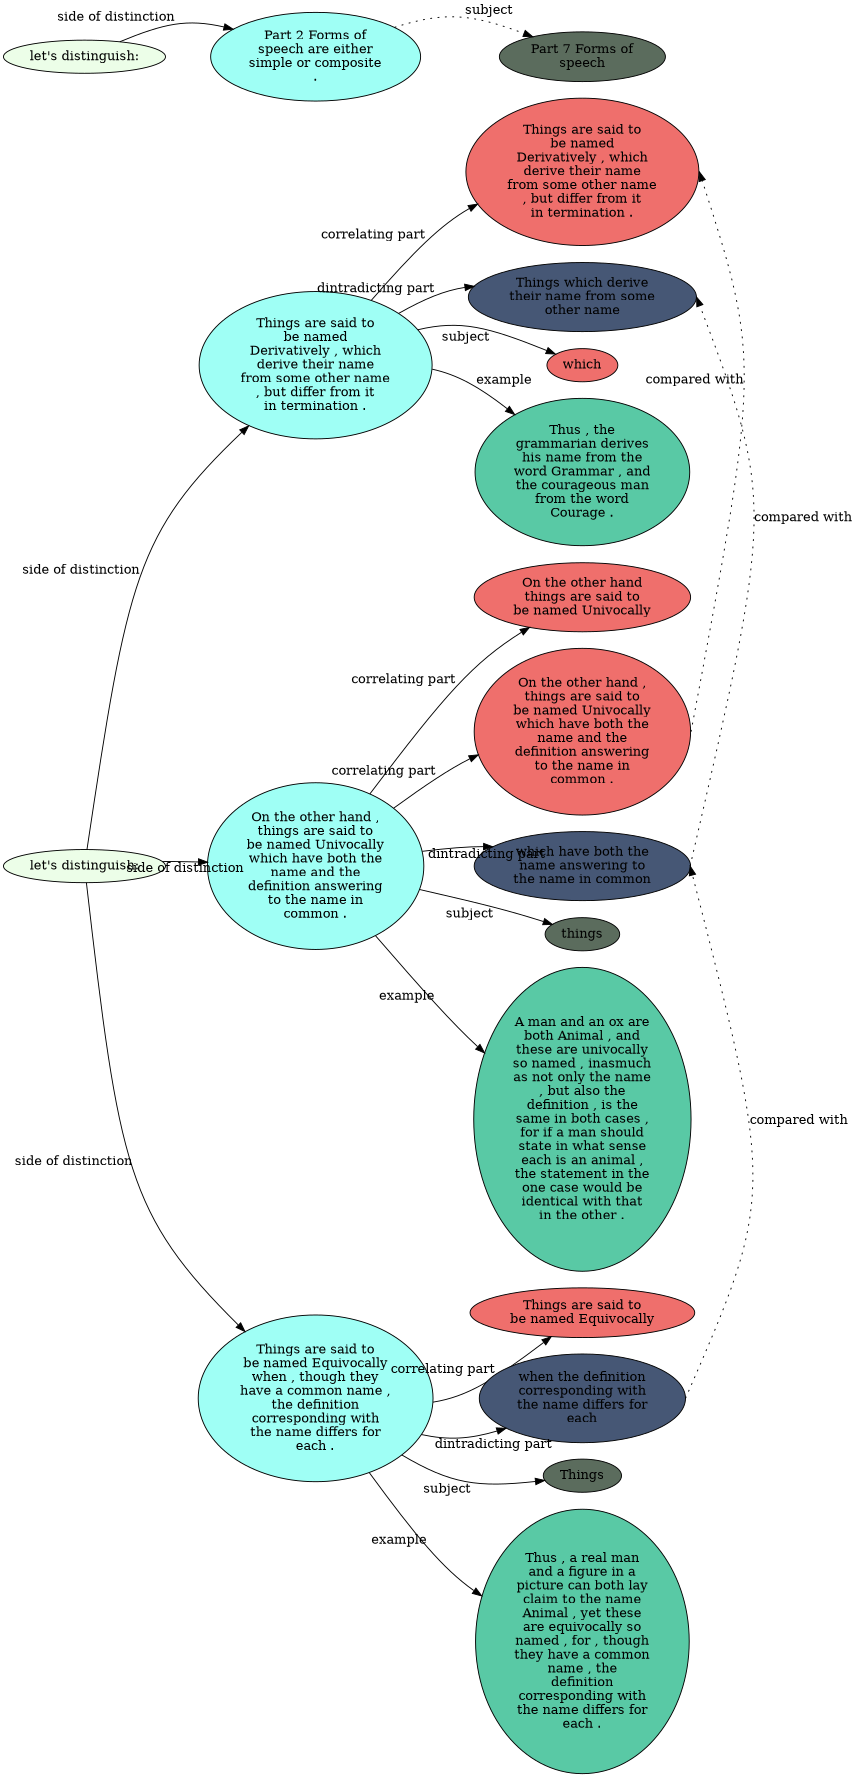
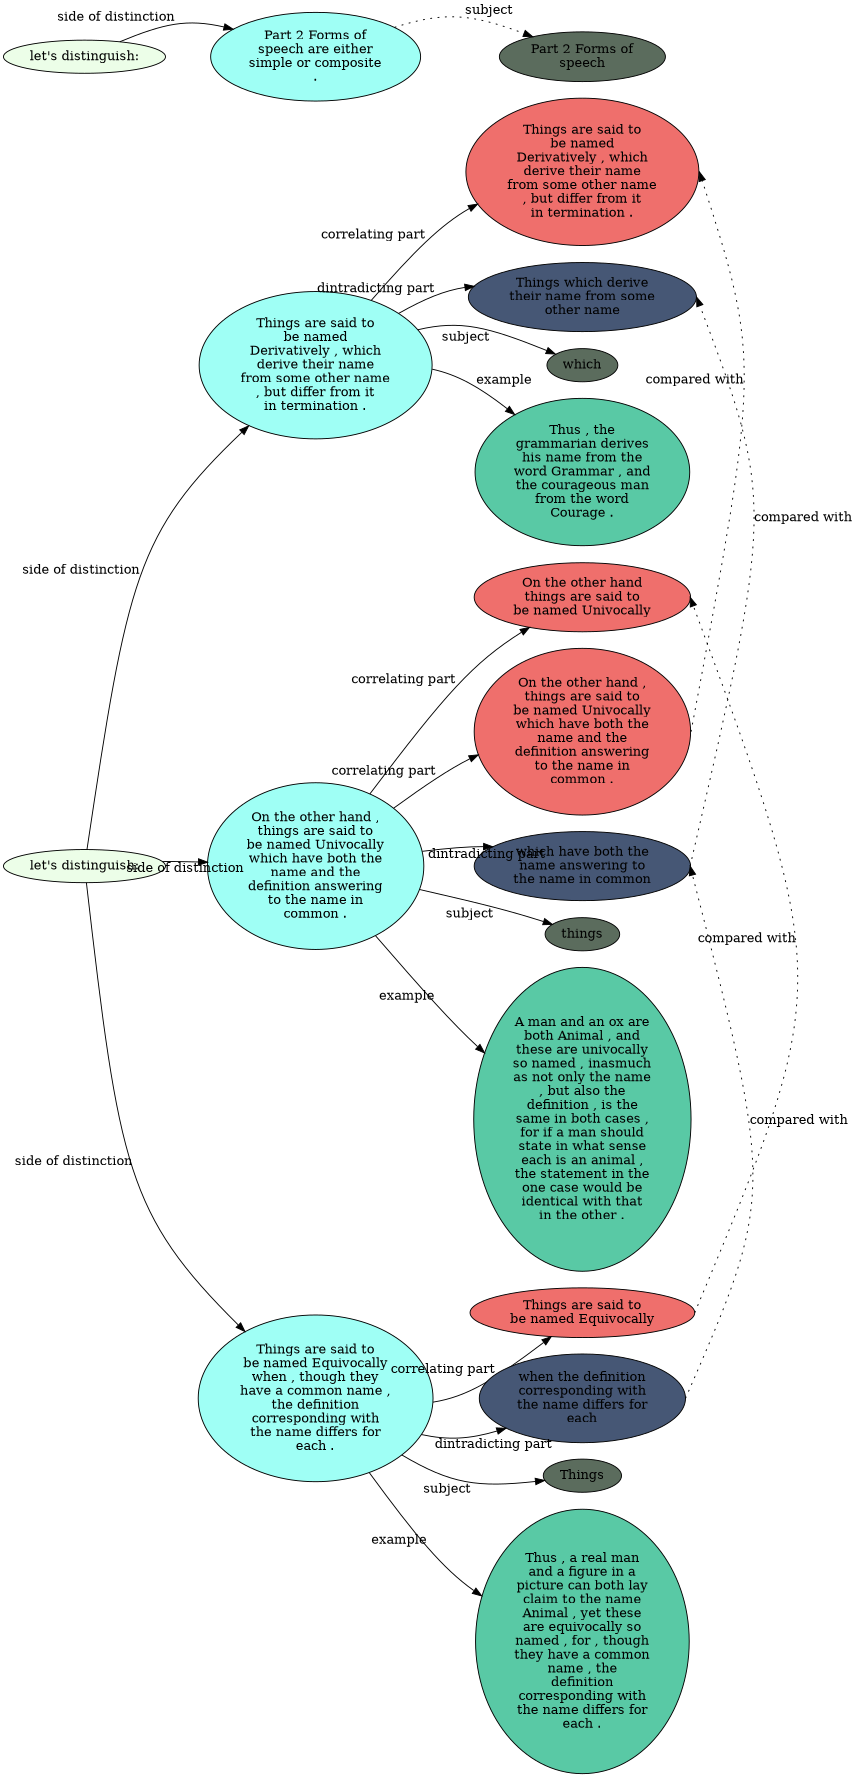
node "Part 7 Forms of speech": label "Part 7 Forms of speech" -> "Part 2 Forms of speech"
node "which": fillcolor #ef6f6c -> #5b6c5d
edge "Things are said to be named Equivocally" -> "On the other hand things are said to be named Univocally": added, label "compared with"
